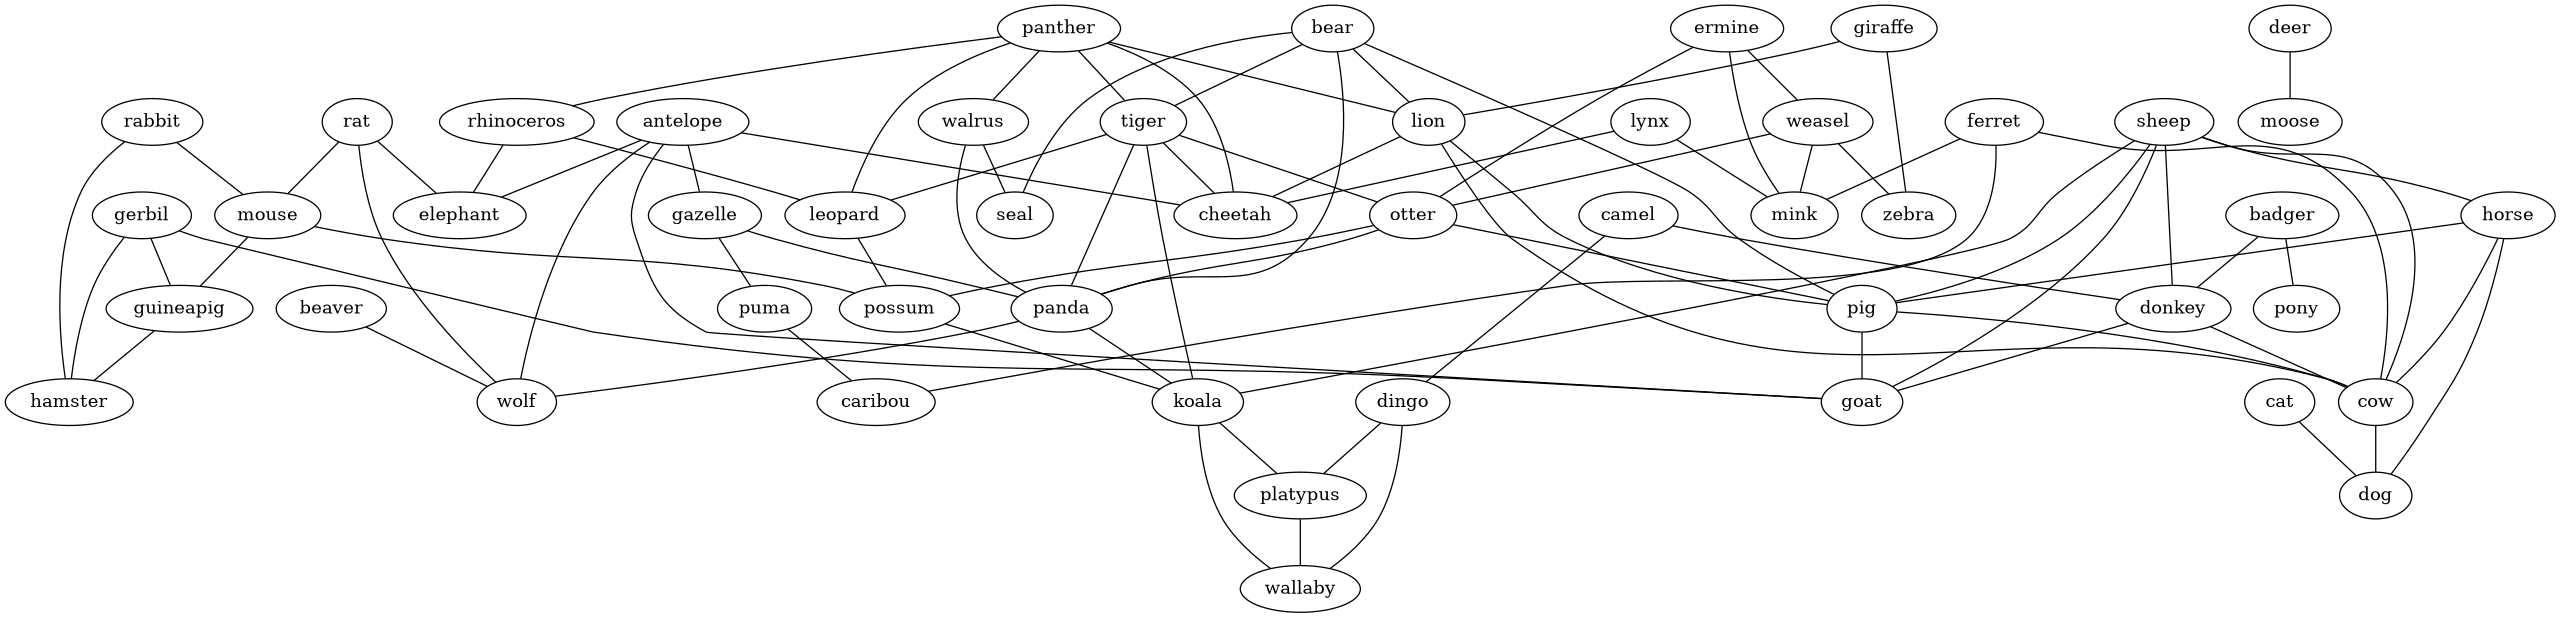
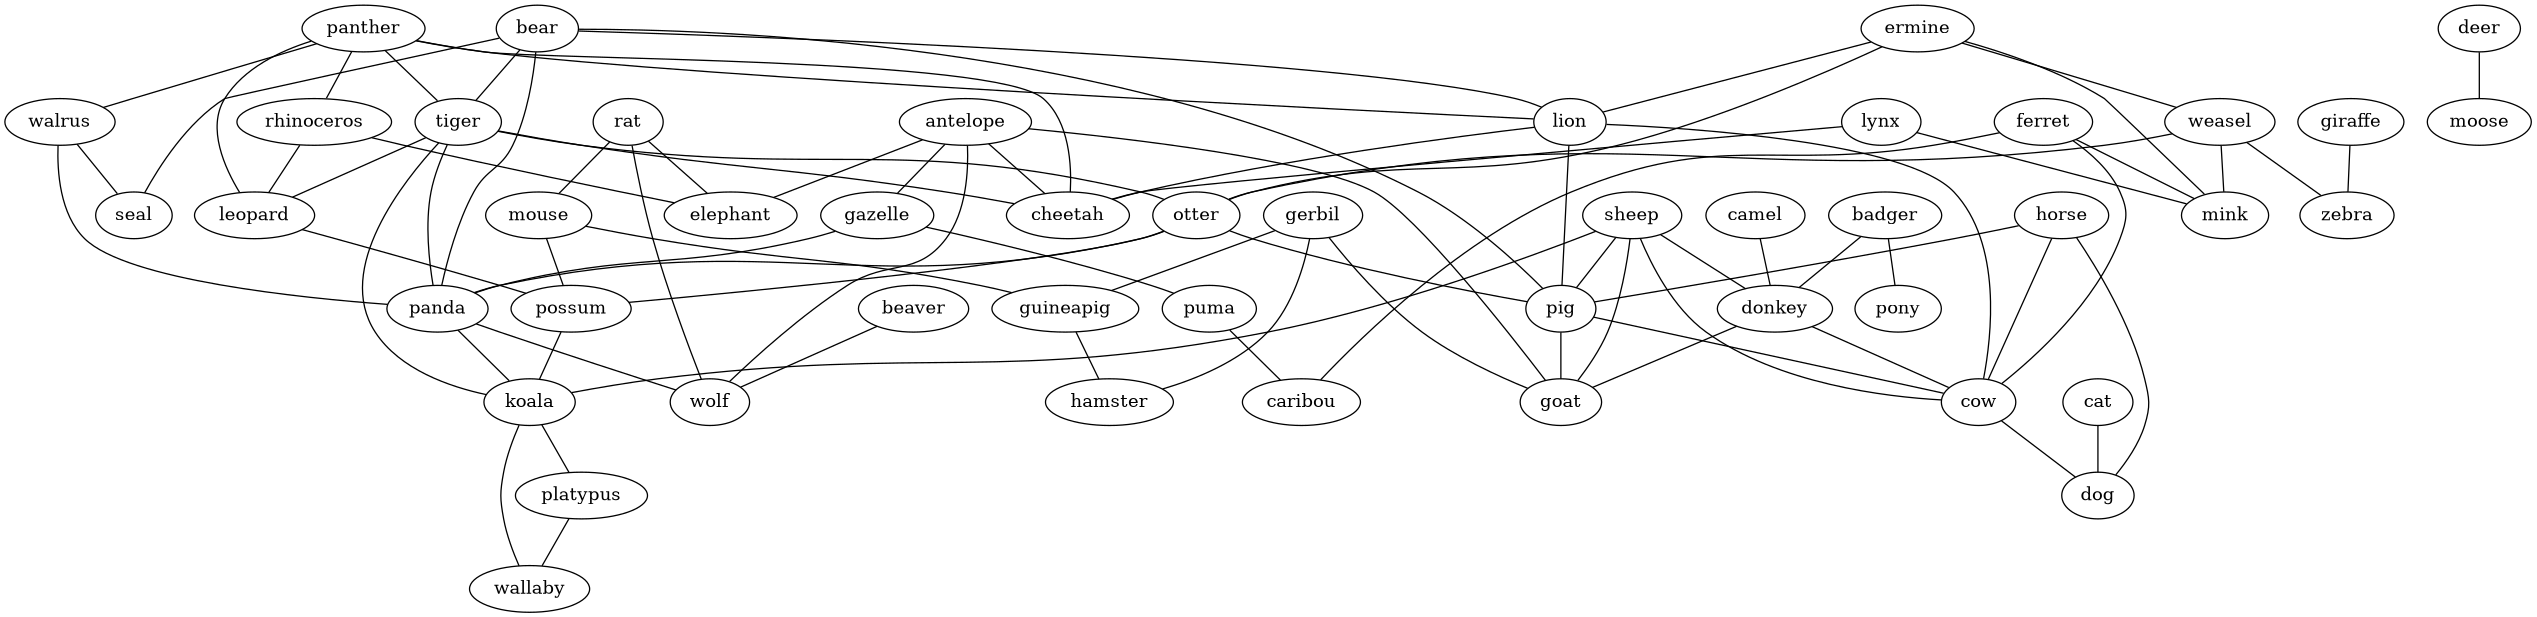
edge "giraffe" -- "lion": now "ermine" -- "lion"
node "rabbit": removed
edge "sheep" -- "horse": removed
node "dingo": removed
